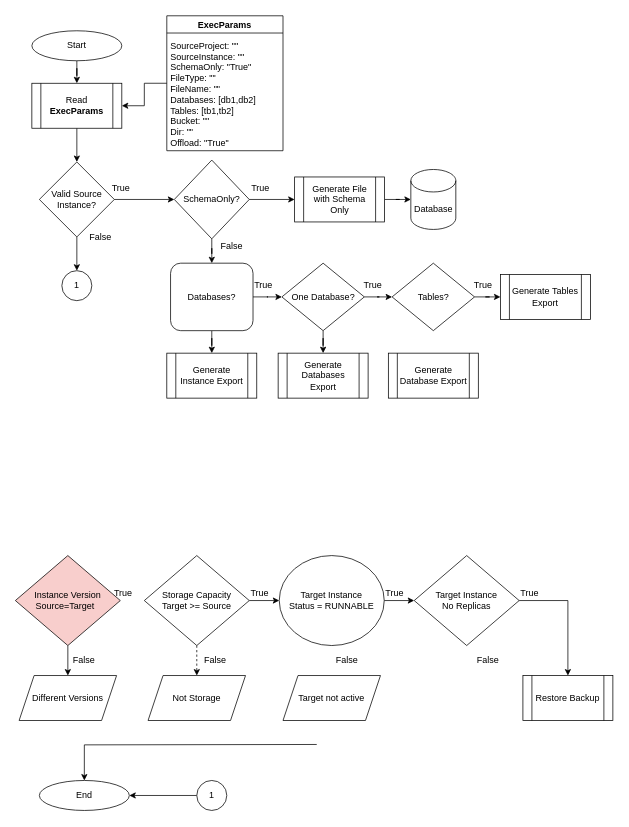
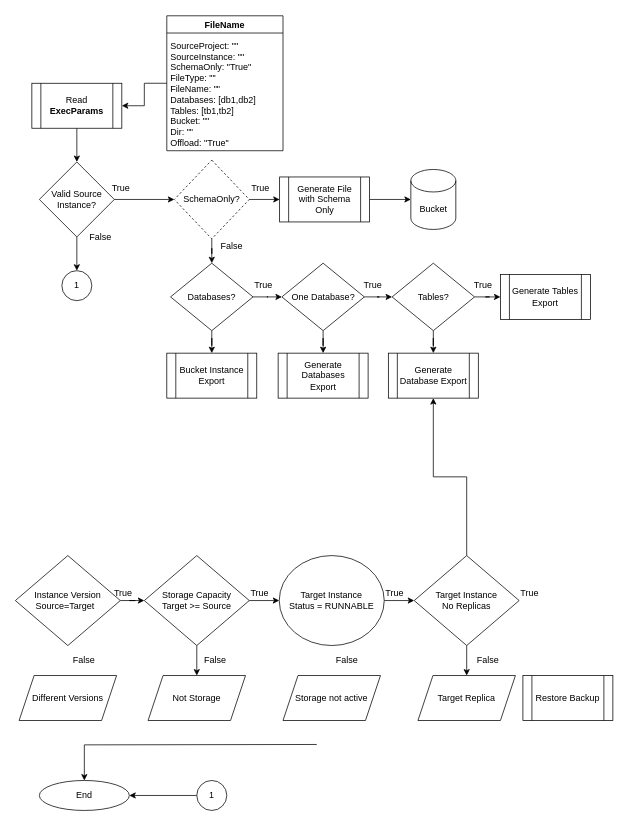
node "ExecParams": label "ExecParams" -> "FileName"
node "Start": removed
edge "Start" -> "Read ExecParams": removed
node "SchemaOnly?": style solid -> dashed
node "Generate File with Schema Only": moved (340, 199) -> (325, 199)
node "Database": label "Database" -> "Bucket"
node "Databases?": shape rounded rectangle -> diamond
edge "Tables?" -> "Generate Database Export": added
node "Generate Instance Export": label "Generate Instance Export" -> "Bucket Instance Export"
node "Instance Version Source=Target": fillcolor #f8cecc -> #ffffff
edge "Instance Version Source=Target" -> "Storage Capacity Target >= Source": added
edge "Target Instance No Replicas" -> "Restore Backup": now "Target Instance No Replicas" -> "Generate Database Export"
edge "Storage Capacity Target >= Source" -> "Not Storage": style dashed -> solid
edge "Target Instance No Replicas" -> "Target Replica": added
edge "Instance Version Source=Target" -> "Different Versions": removed
node "Target not active": label "Target not active" -> "Storage not active"
node "Target Replica": added
